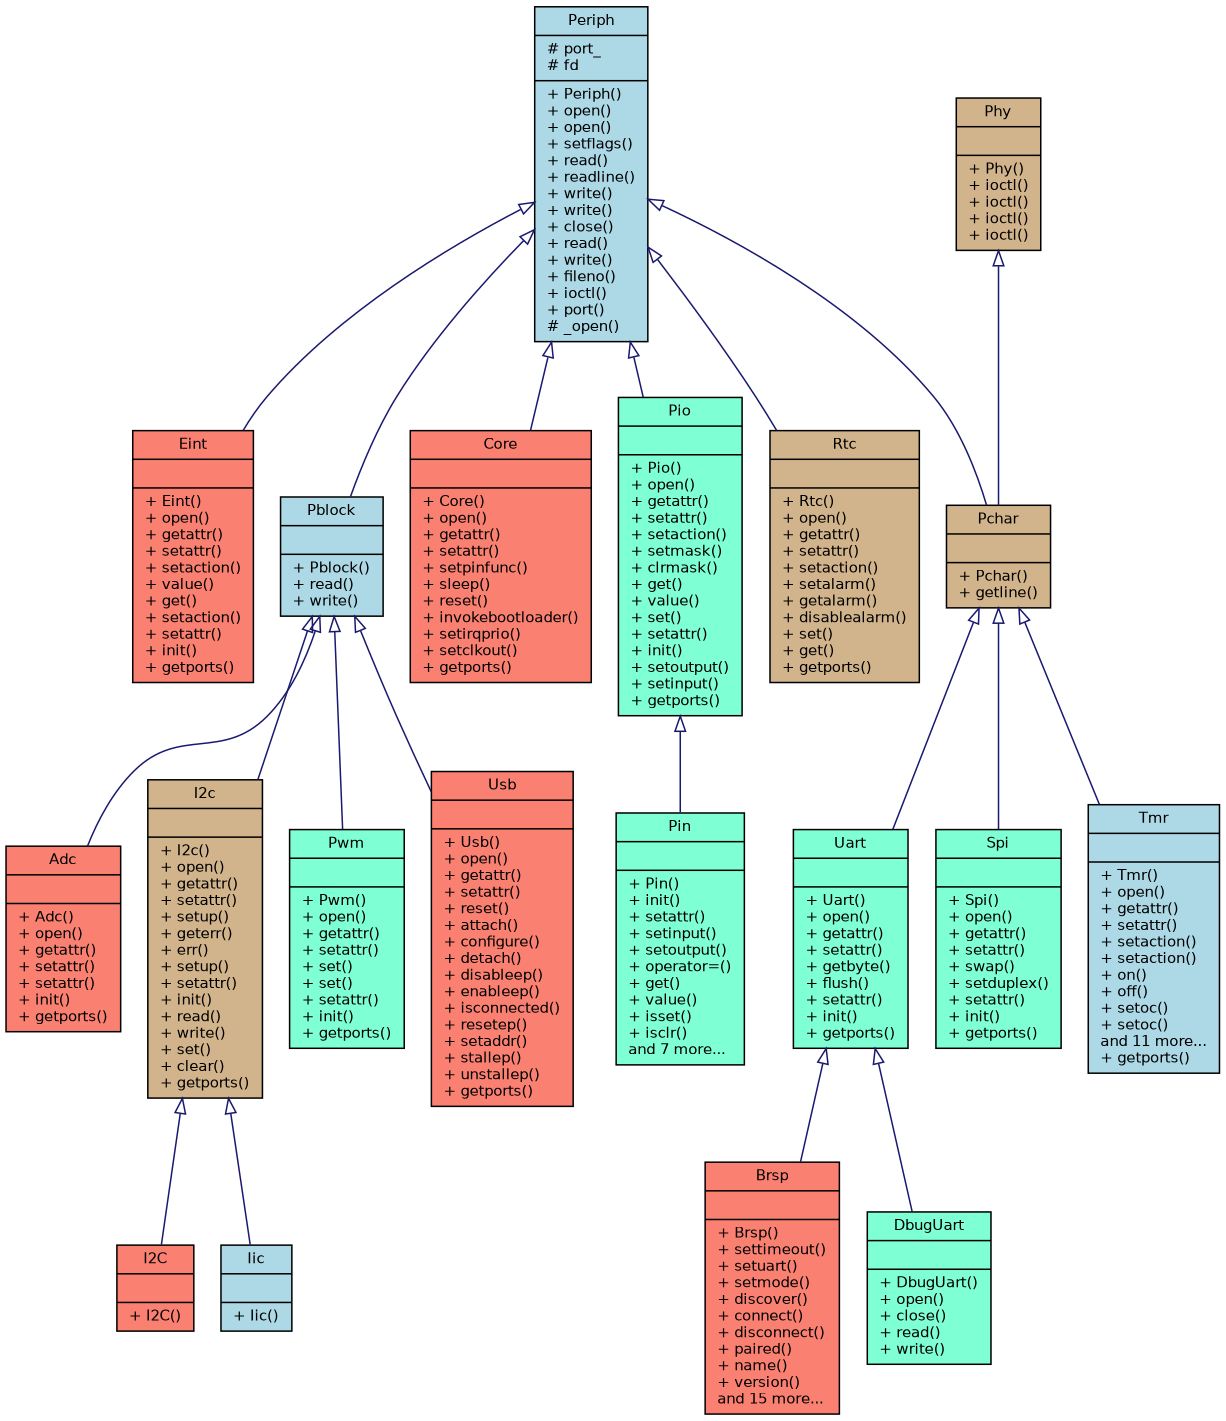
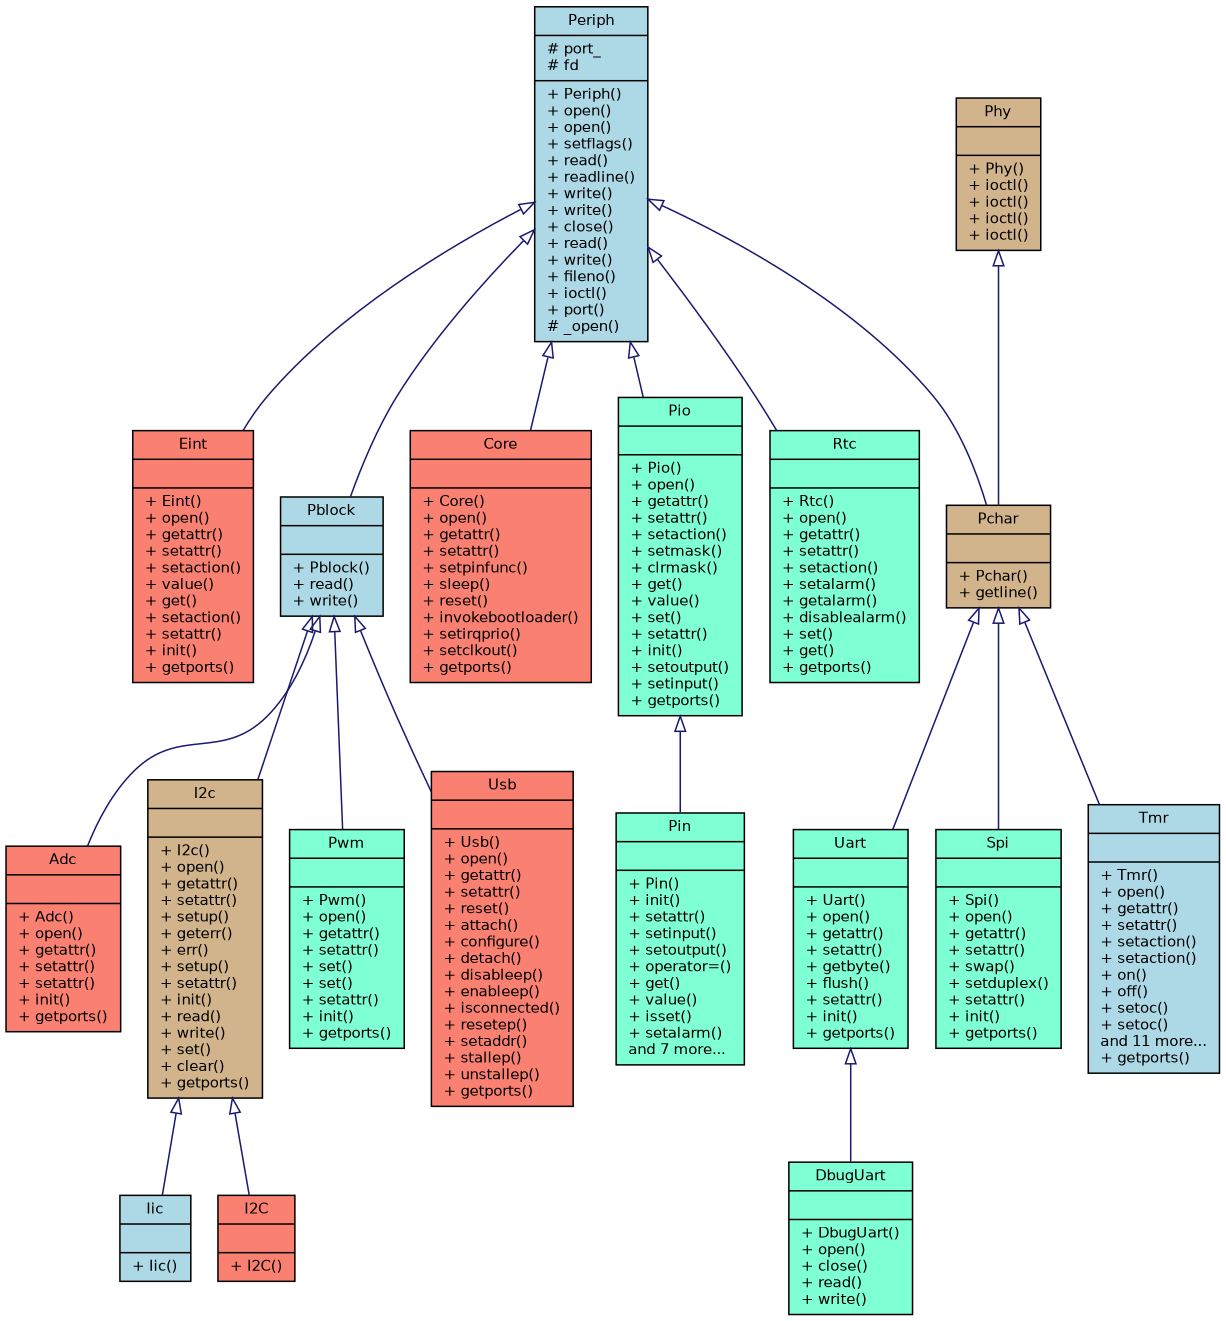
node "Rtc": fillcolor tan -> aquamarine
node "Pin": text "+ isclr()" -> "+ setalarm()"
node "Brsp": removed
